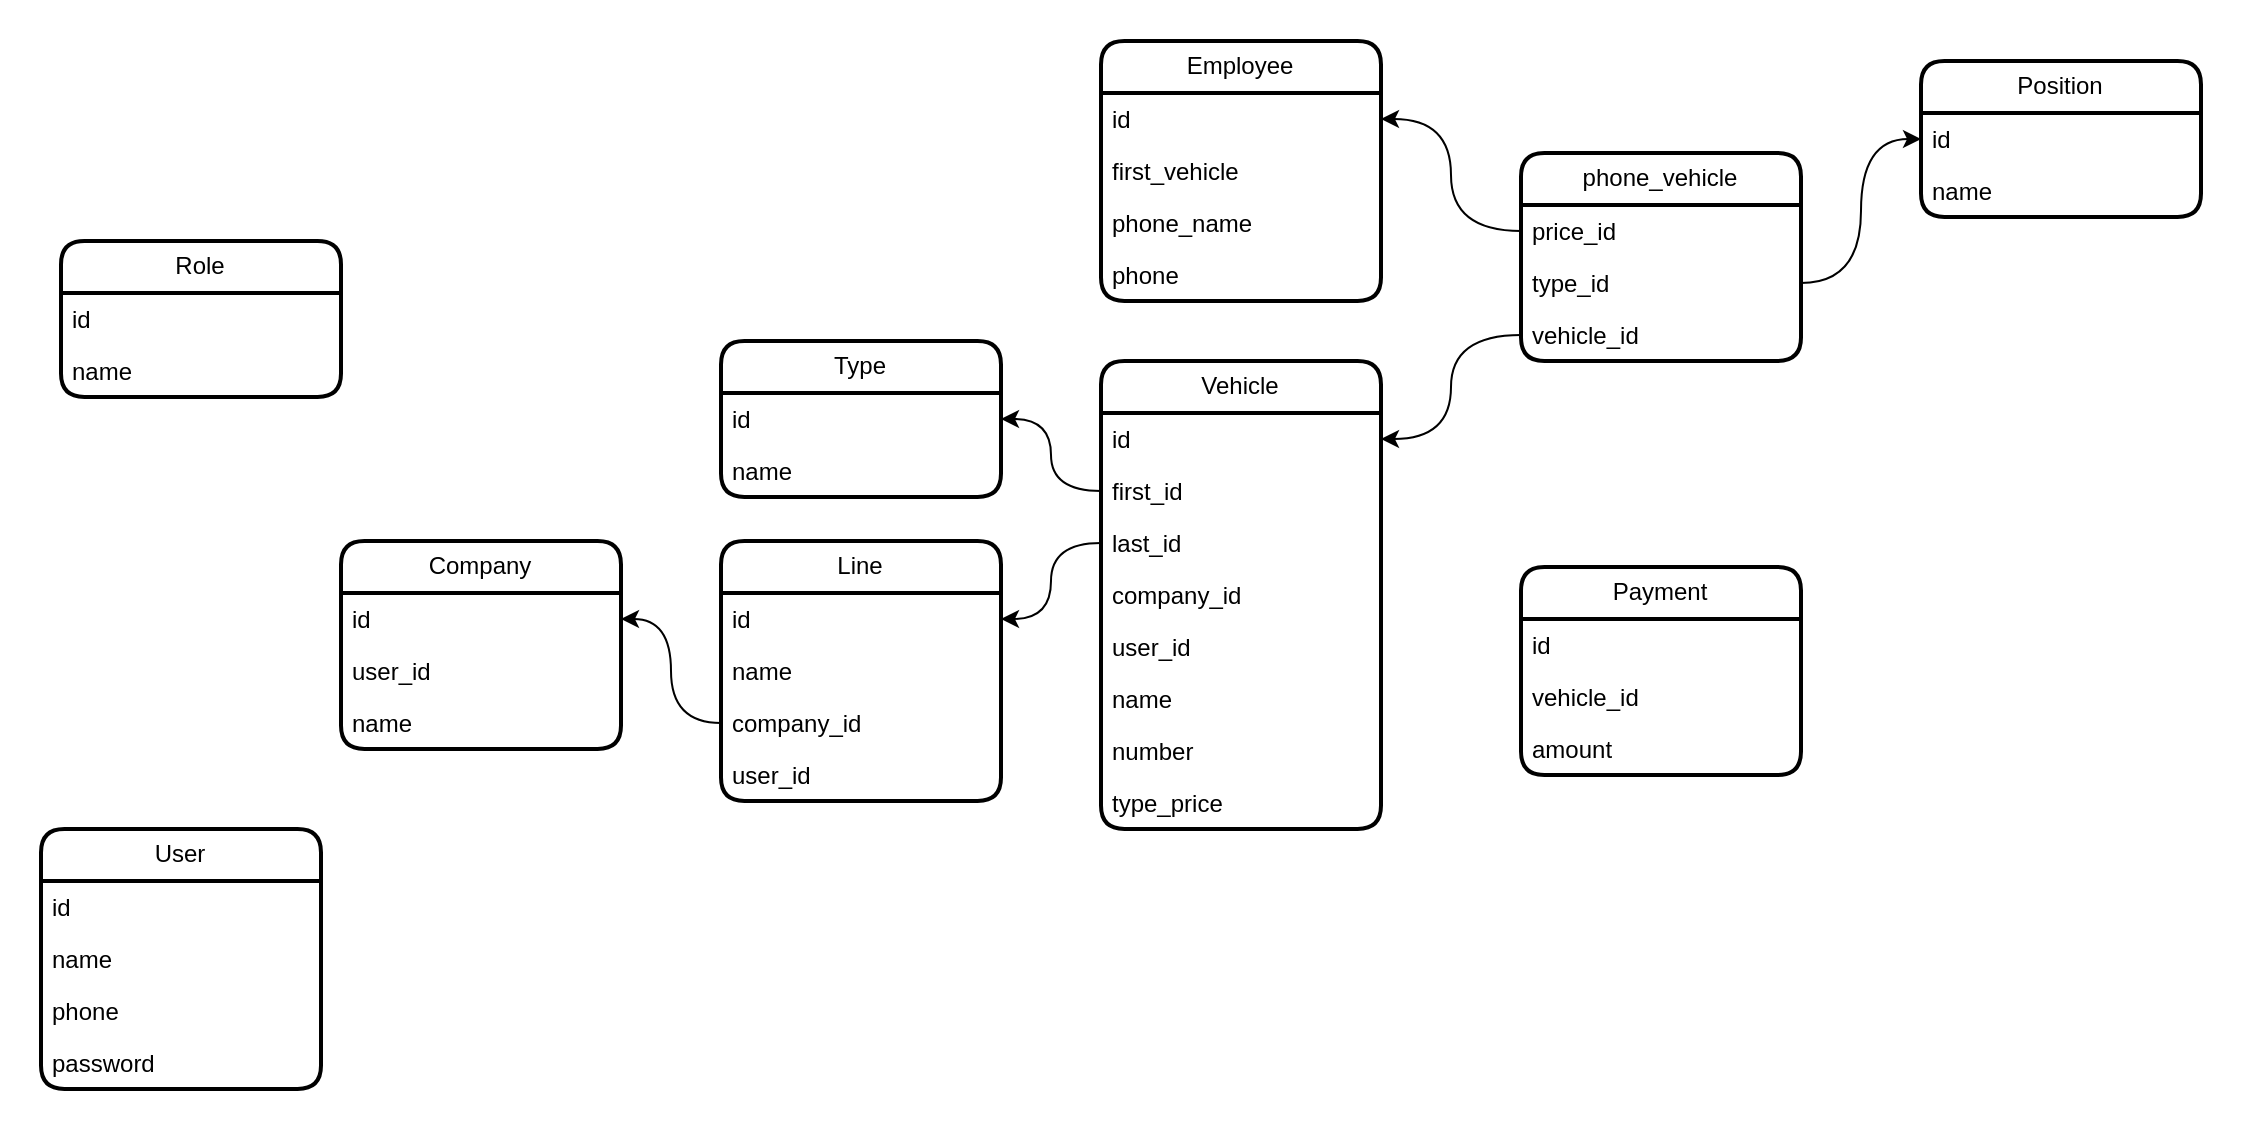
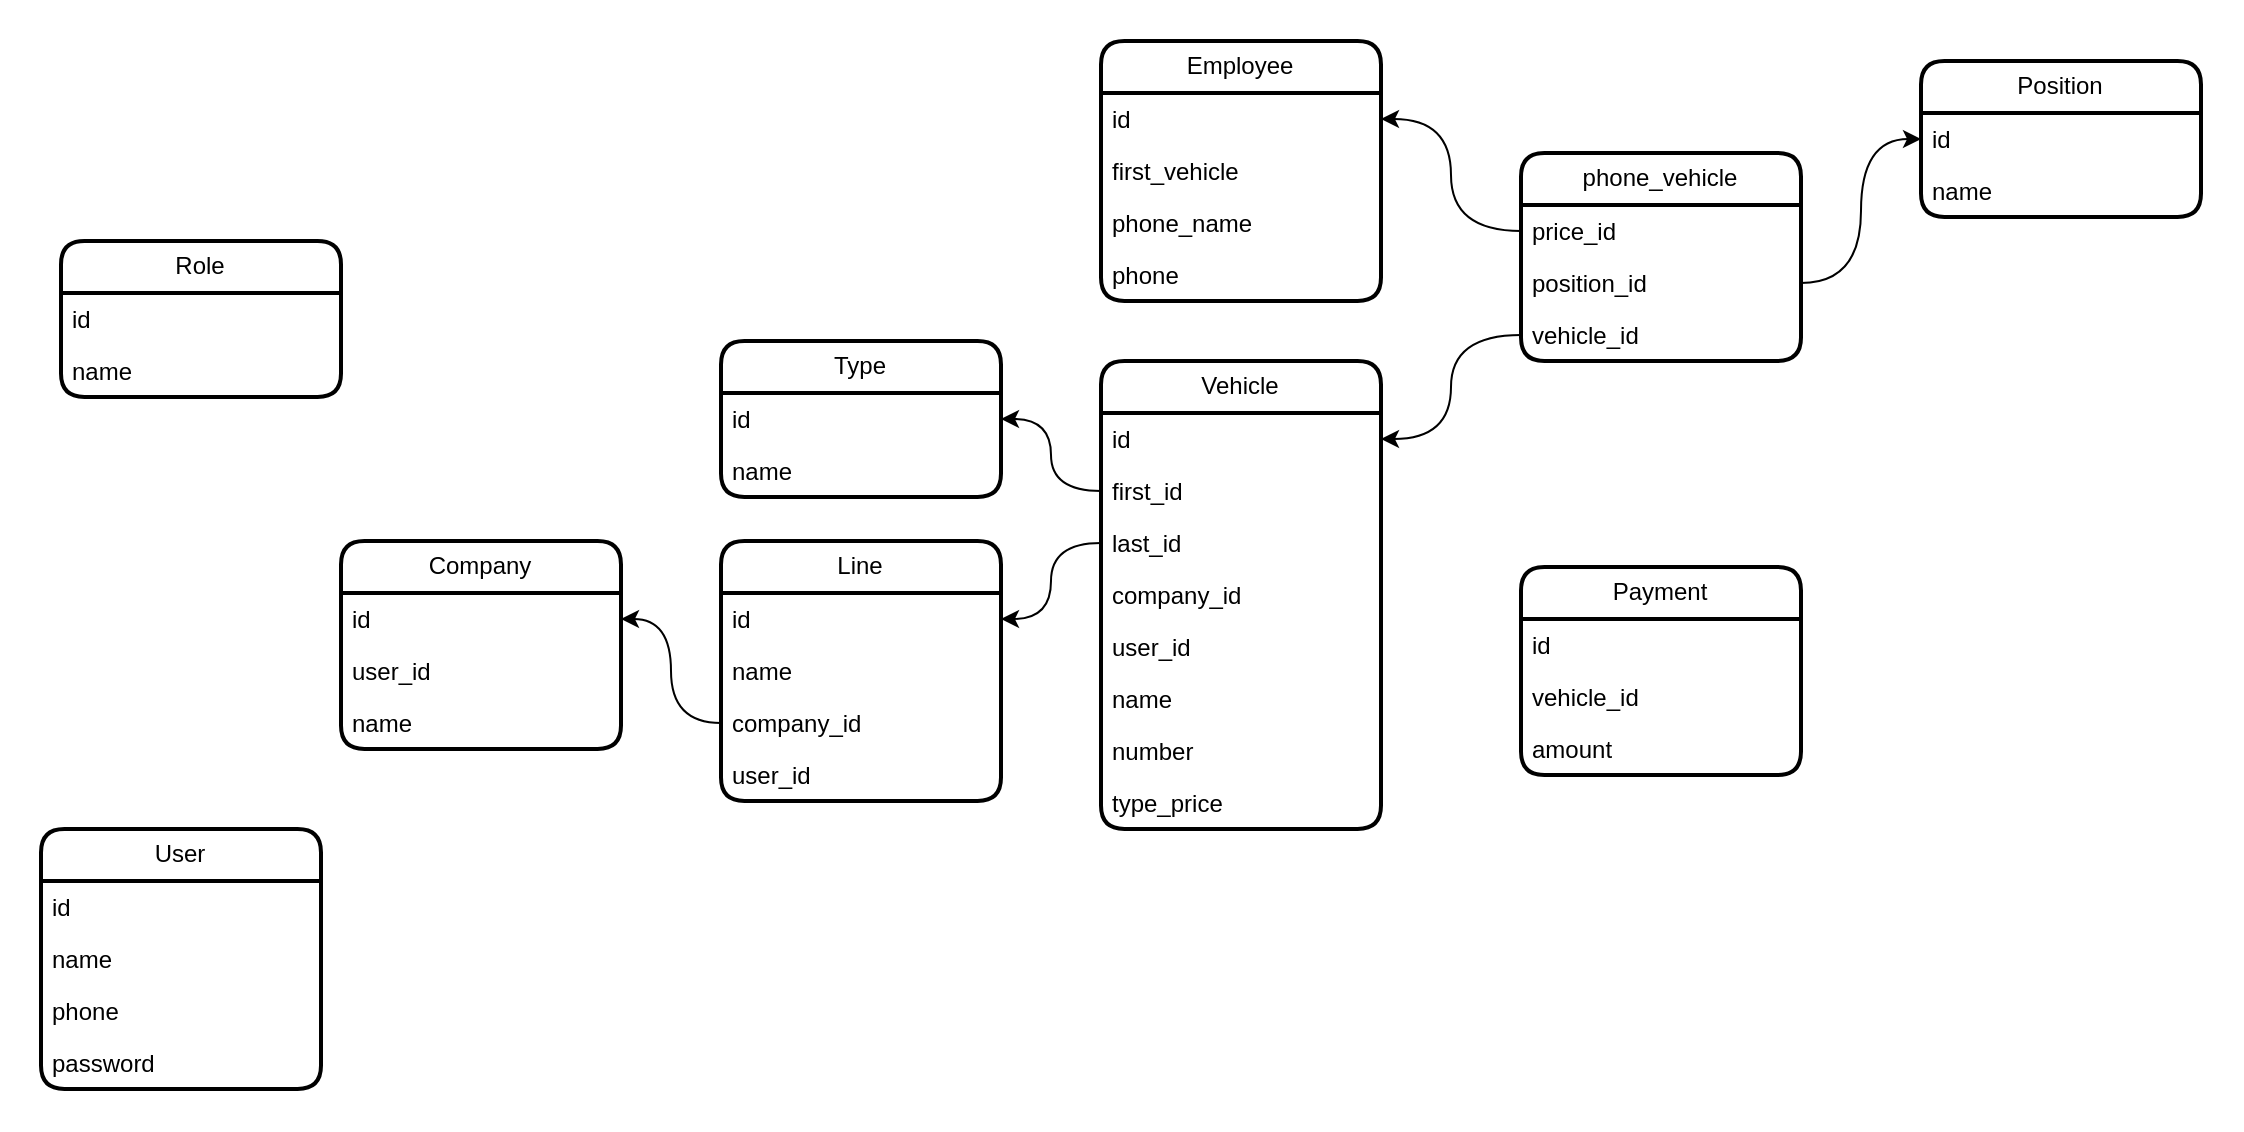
node "type_id": label "type_id" -> "position_id"
